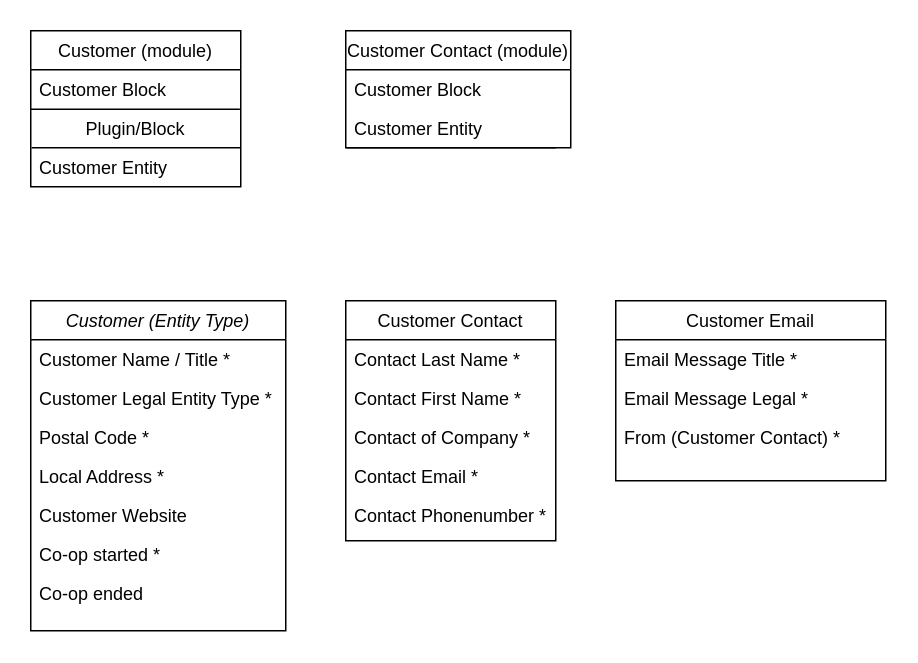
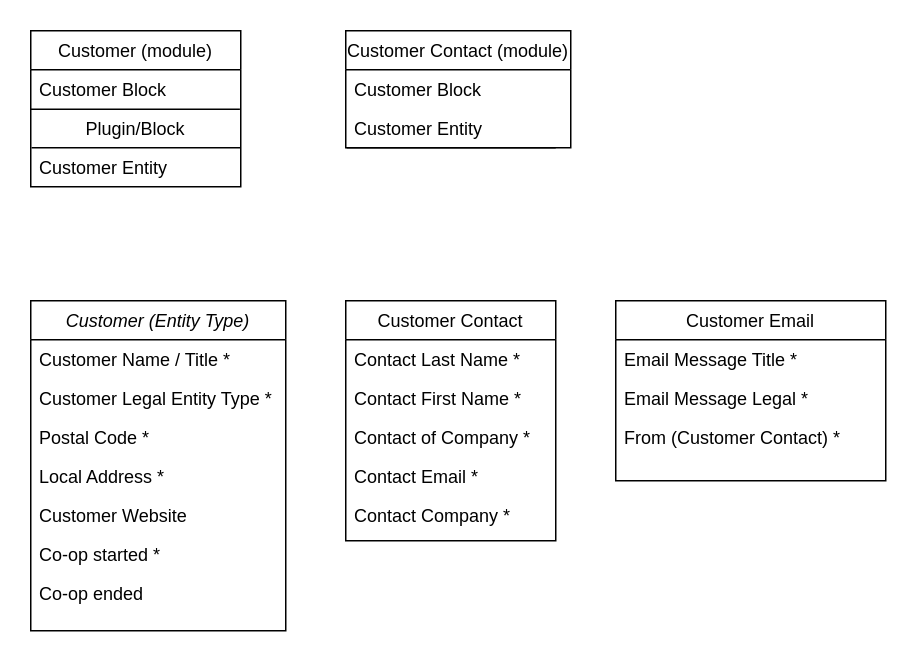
node "Contact Phonenumber *": label "Contact Phonenumber *" -> "Contact Company *"
